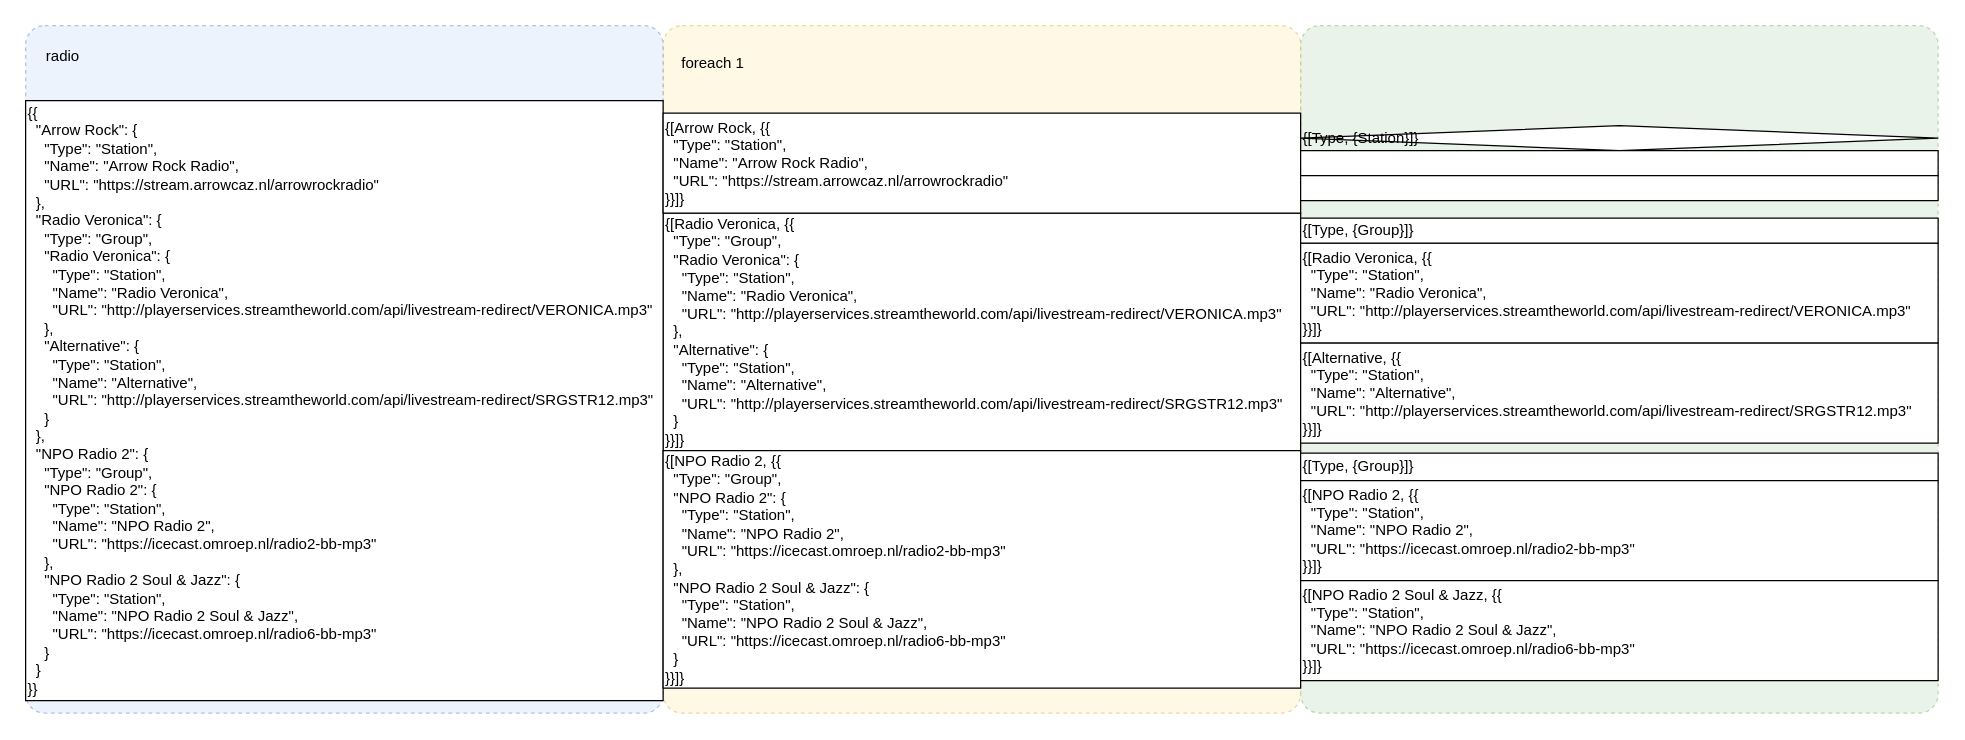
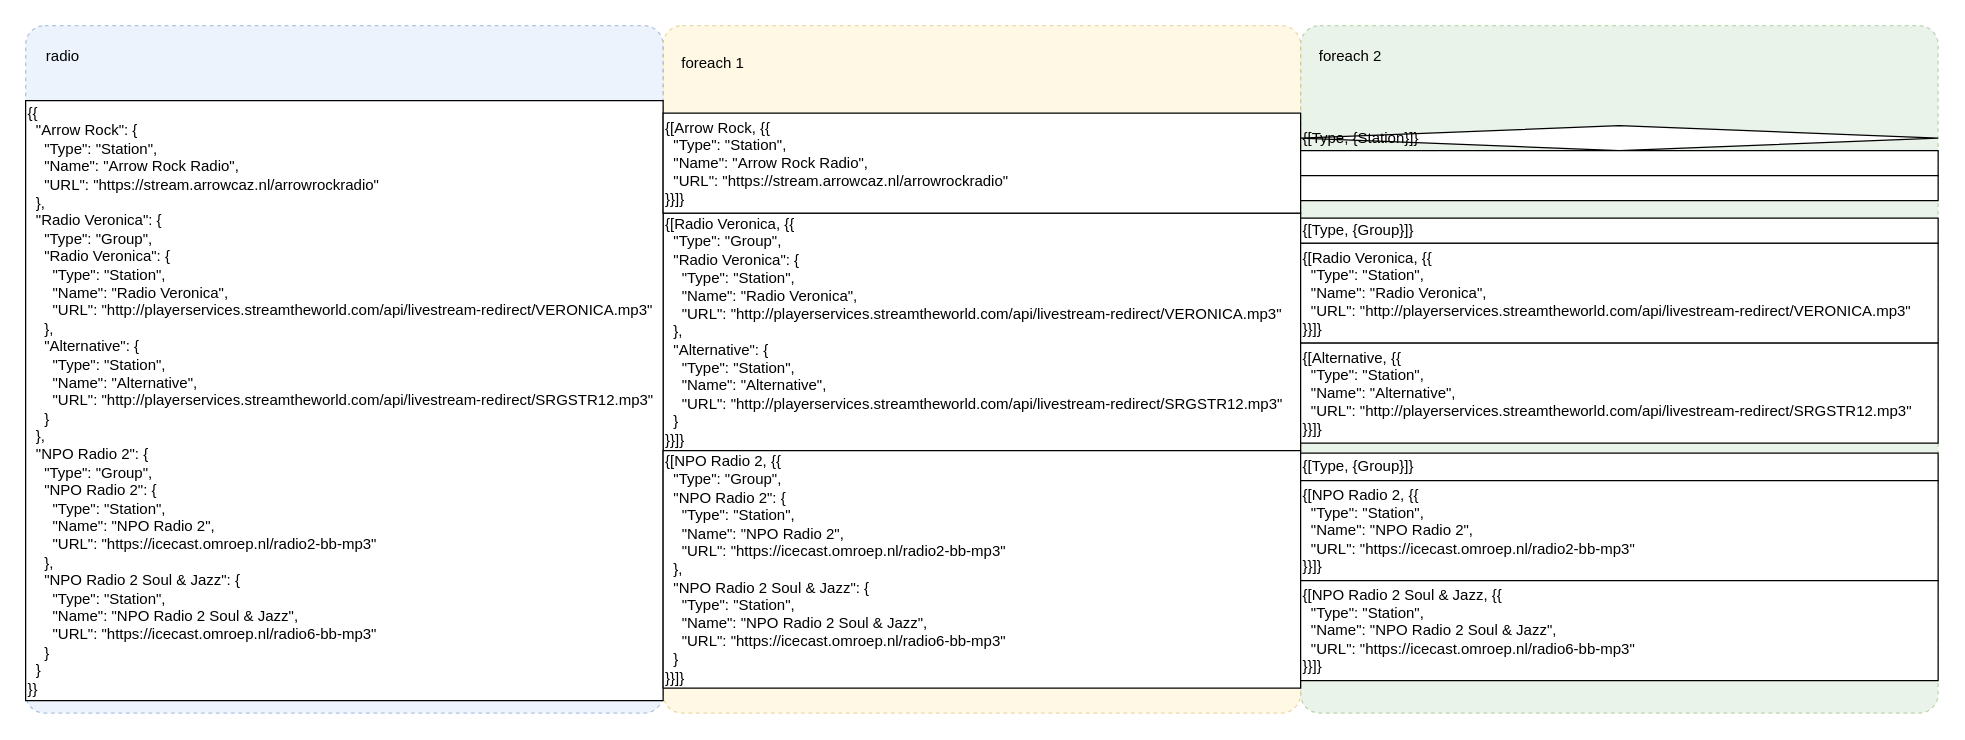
node "foreach 2": added
